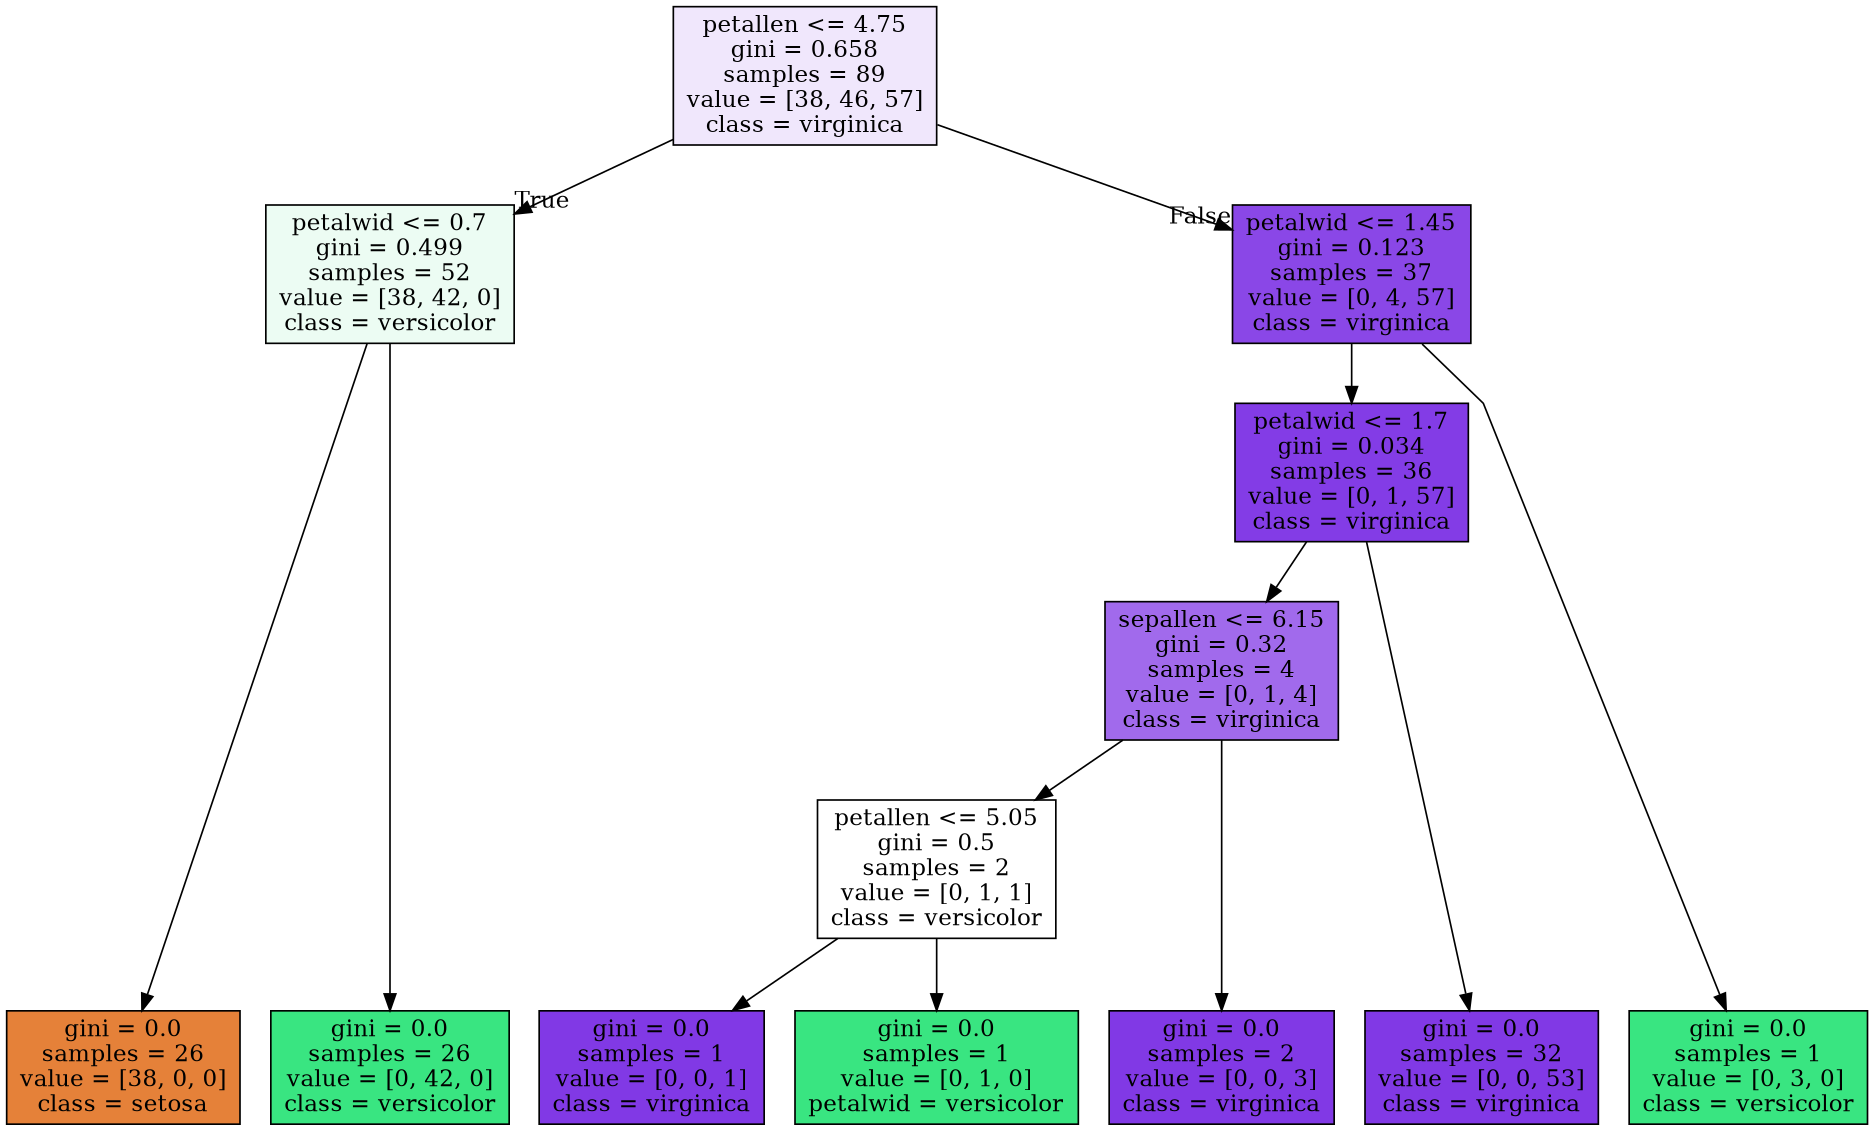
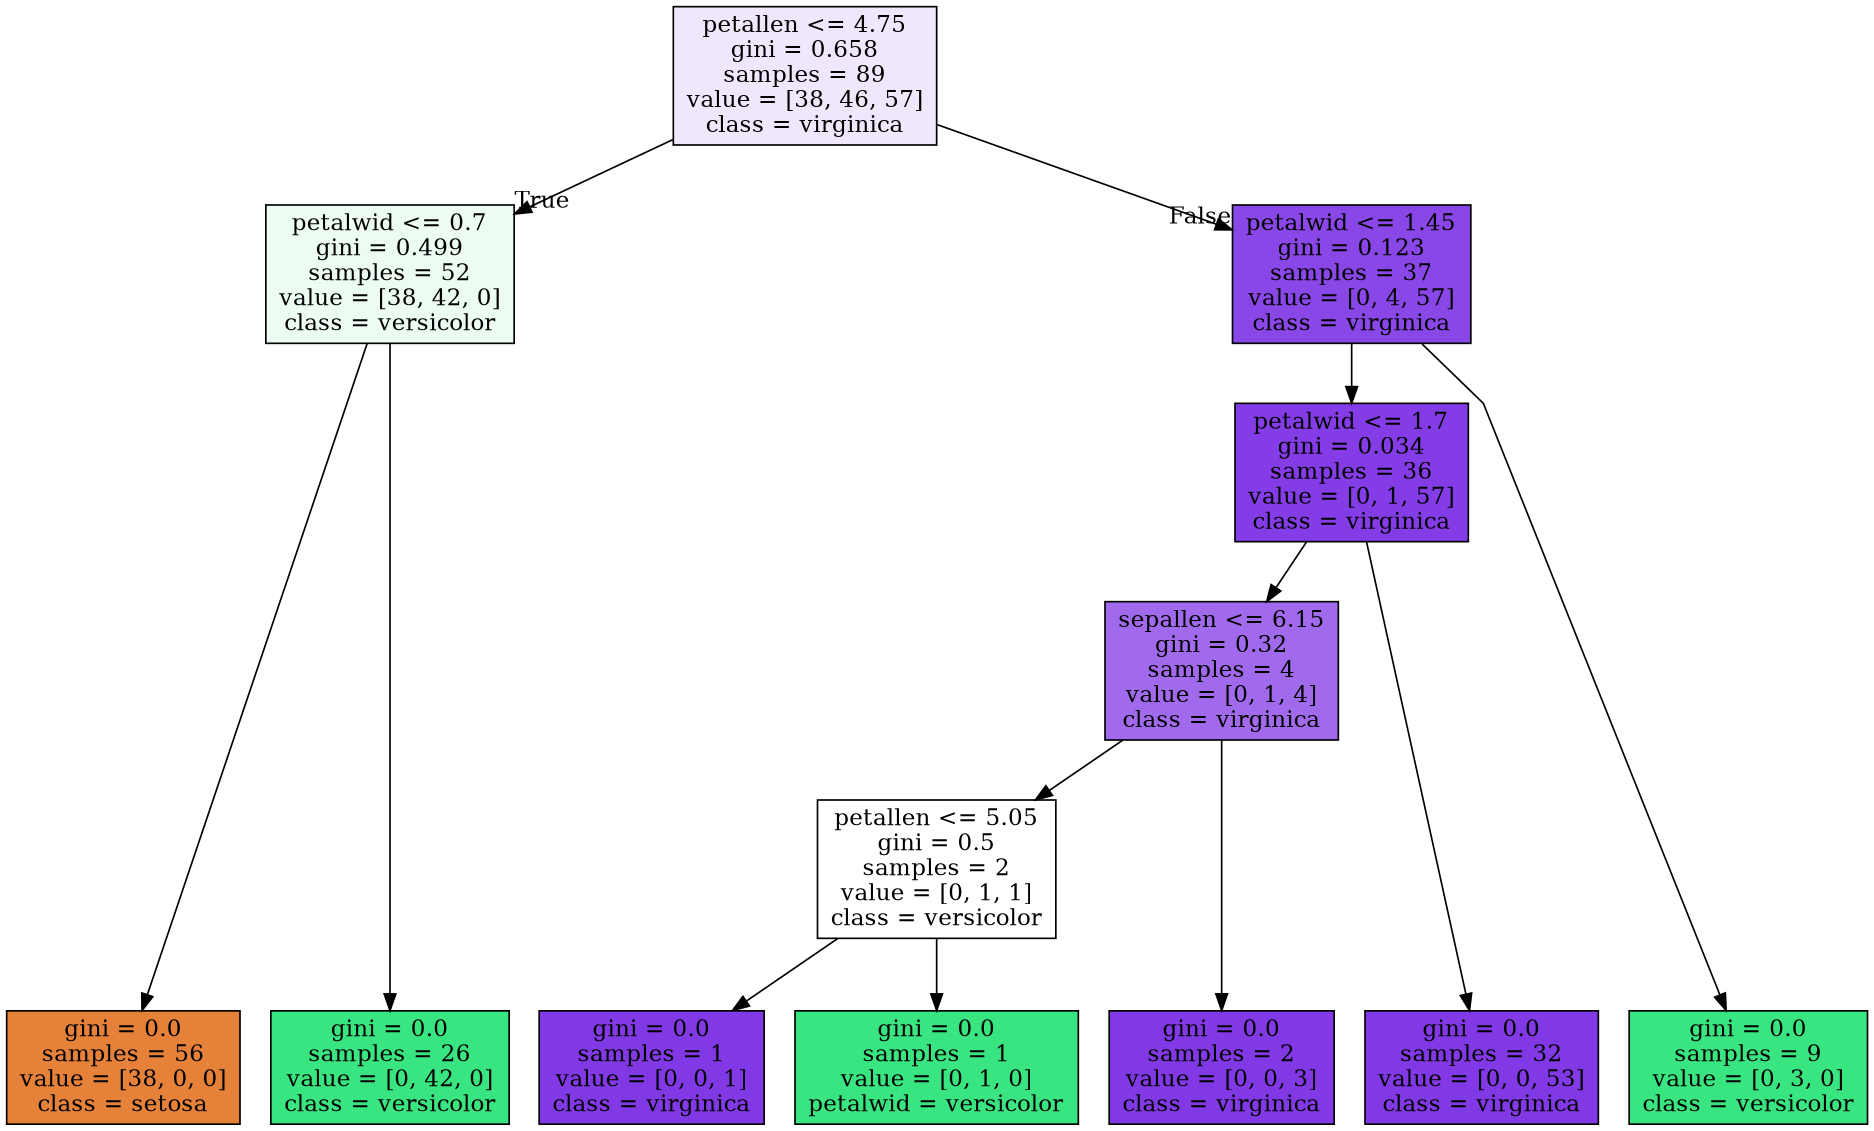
node "gini = 0.0 samples = 26 value = [38, 0, 0] class = setosa": label "gini = 0.0 samples = 26 value = [38, 0, 0] class = setosa" -> "gini = 0.0 samples = 56 value = [38, 0, 0] class = setosa"
node "gini = 0.0 samples = 1 value = [0, 3, 0] class = versicolor": label "gini = 0.0 samples = 1 value = [0, 3, 0] class = versicolor" -> "gini = 0.0 samples = 9 value = [0, 3, 0] class = versicolor"
